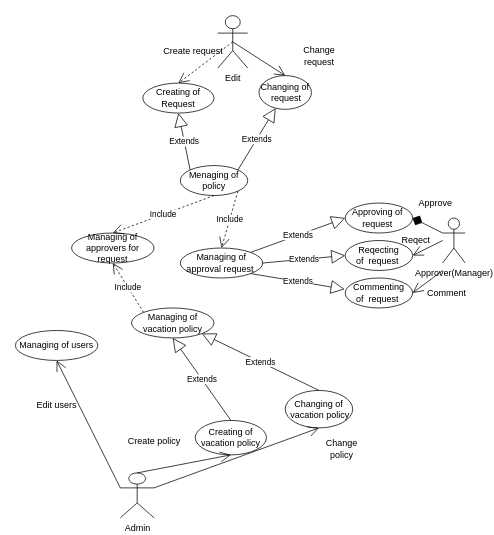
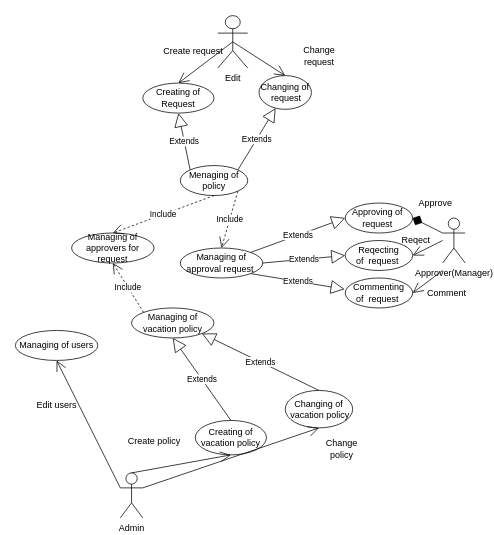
edge "Edit" -> "Creating of Request": style dashed -> solid
node "Admin": size 34x45 -> 23x45
